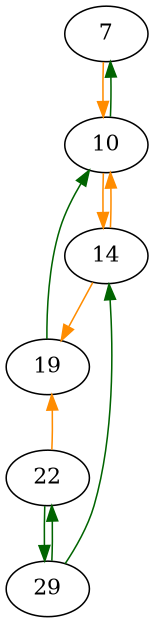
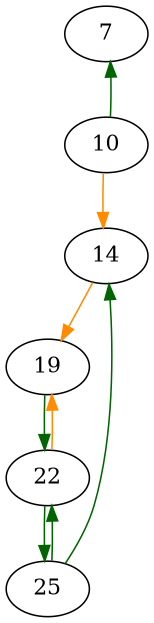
edge "7" -> "10": removed
edge "14" -> "10": removed
edge "19" -> "10": now "19" -> "22"
node "29": label "29" -> "25"
